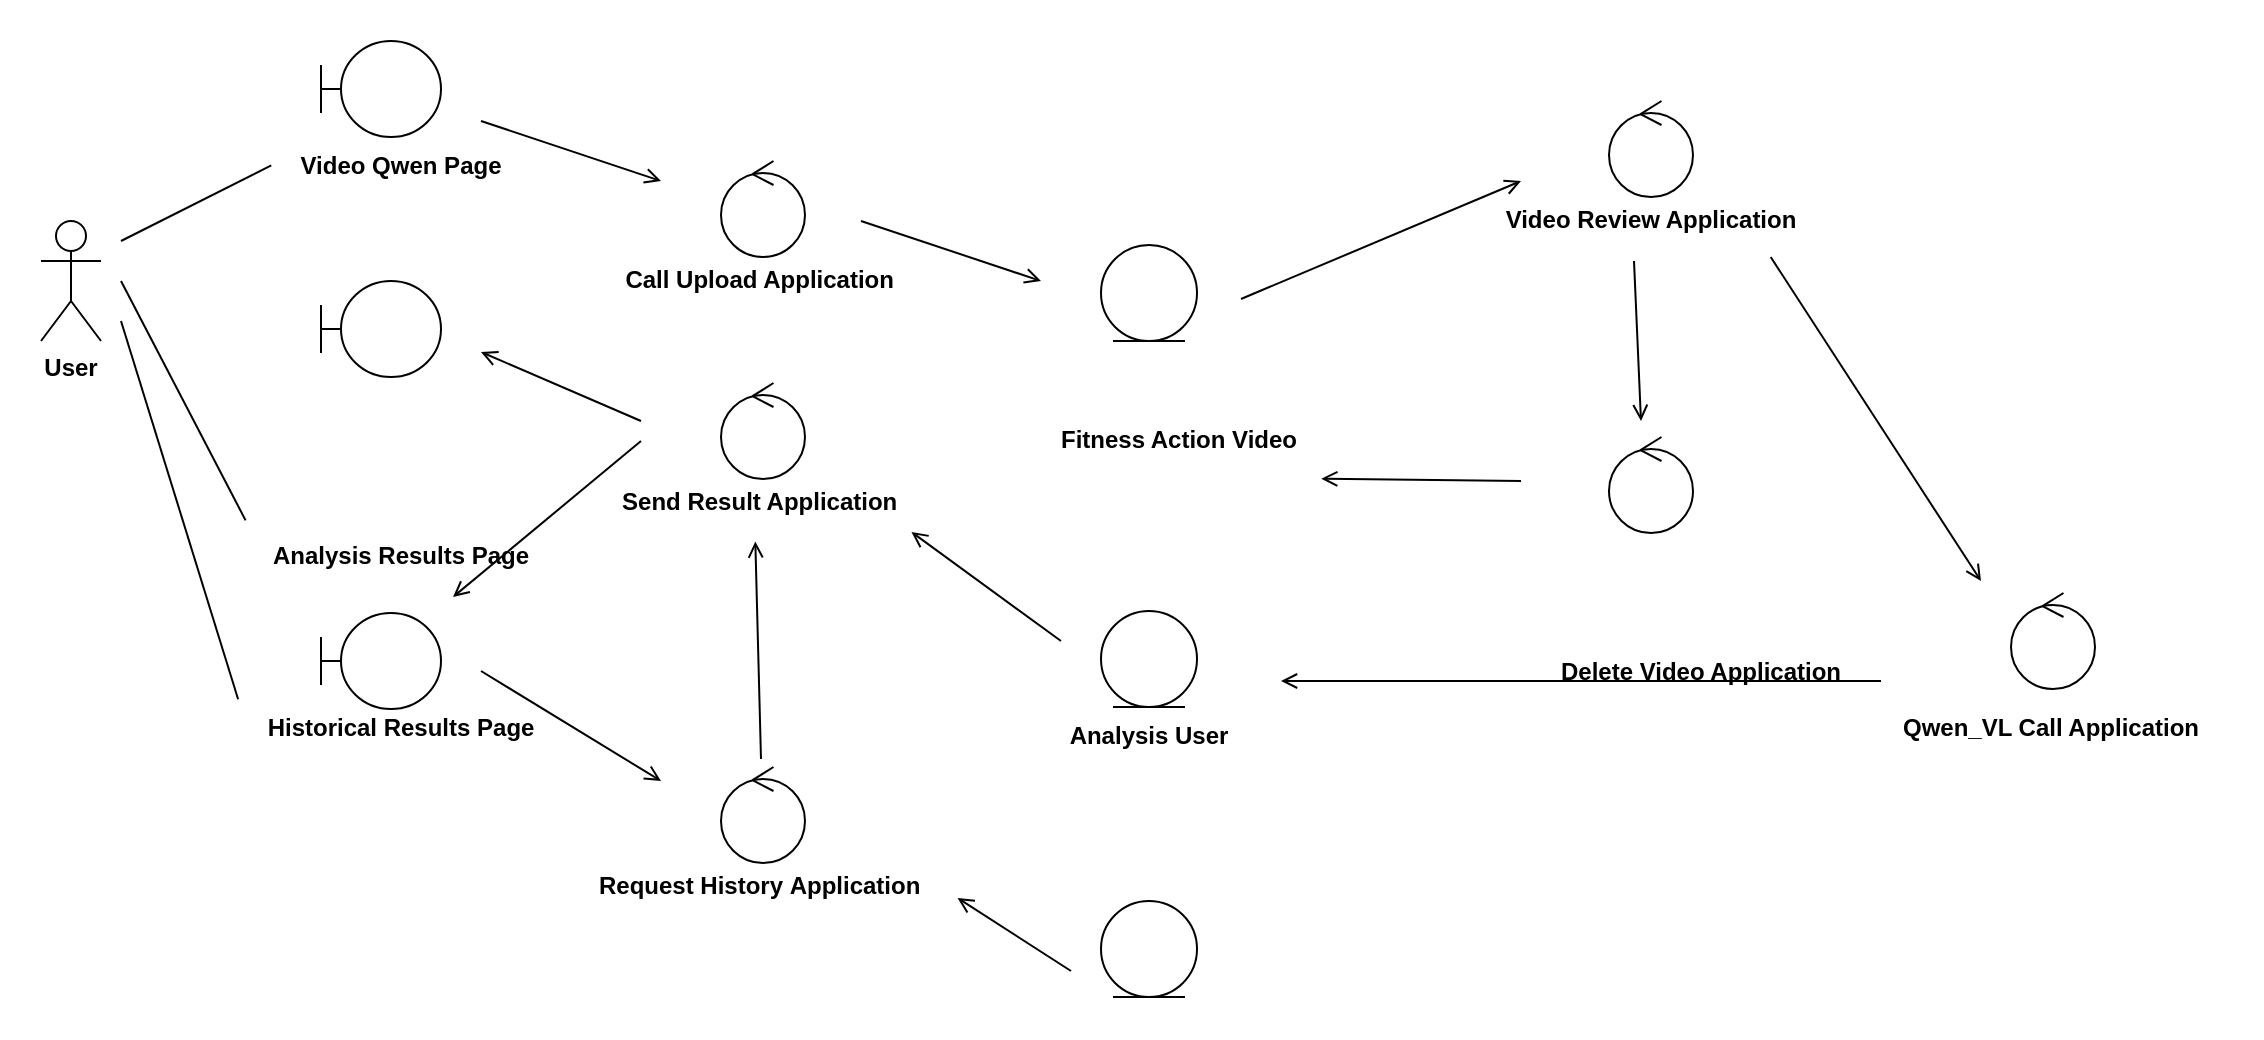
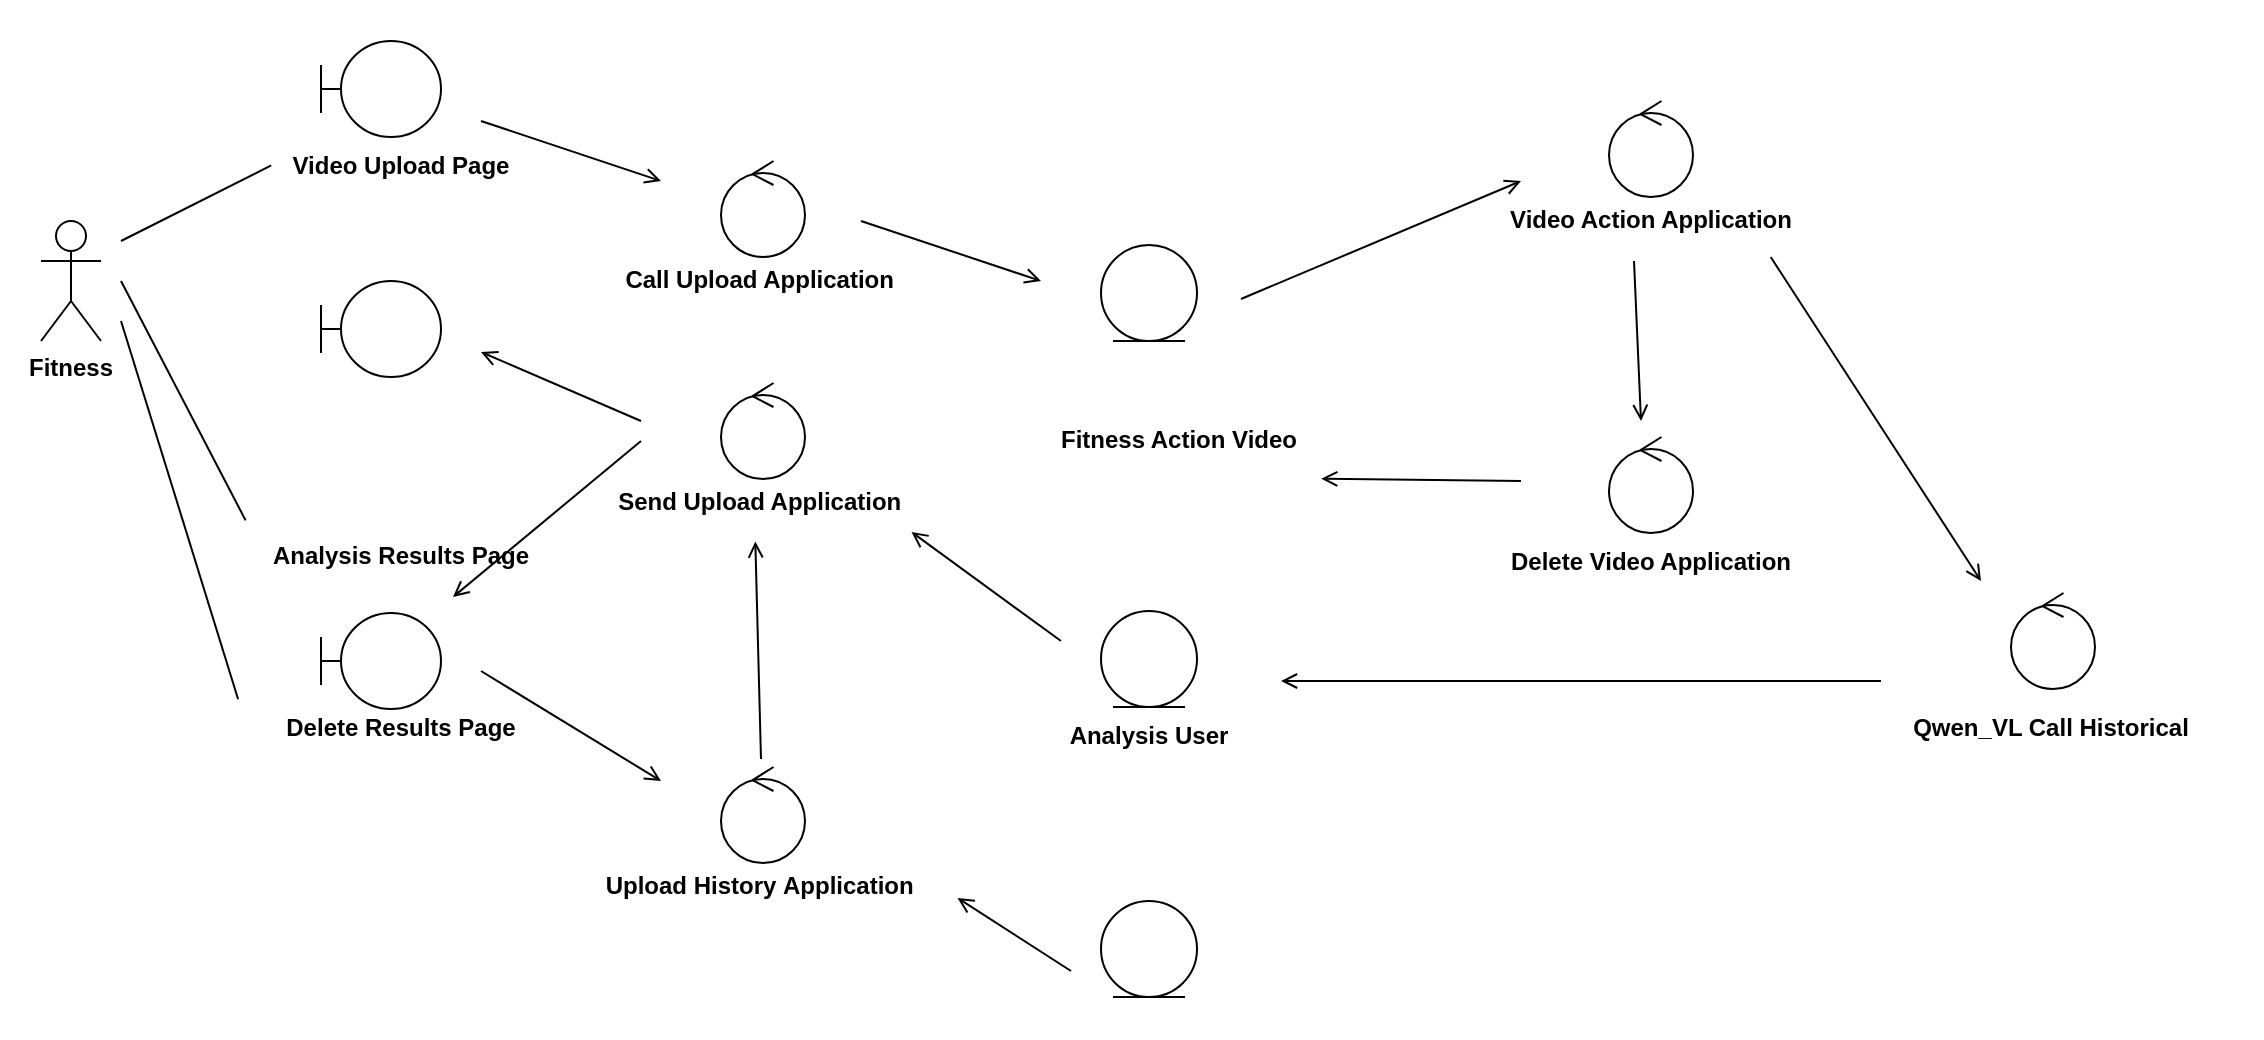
node "Video Qwen Page": label "Video Qwen Page" -> "Video Upload Page"
node "Video Review Application": label "Video Review Application" -> "Video Action Application"
node "User": label "User" -> "Fitness"
node "Send Result Application": label "Send Result Application" -> "Send Upload Application"
node "Delete Video Application": moved (1701, 673) -> (1651, 563)
node "Historical Results Page": label "Historical Results Page" -> "Delete Results Page"
node "Qwen_VL Call Application": label "Qwen_VL Call Application" -> "Qwen_VL Call Historical"
node "Request History Application": label "Request History Application" -> "Upload History Application"
